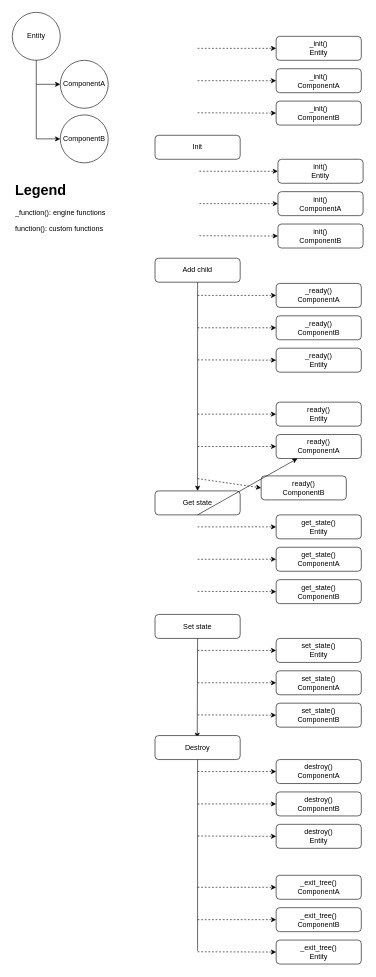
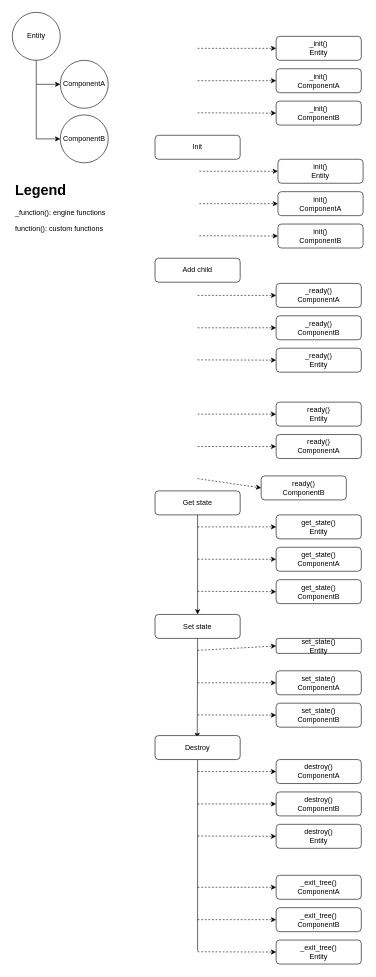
edge "Add child" -> "Get state": removed
edge "Get state" -> "ready() ComponentA": now "Get state" -> "Set state"
node "set_state() Entity": size 85x24 -> 85x15
